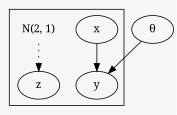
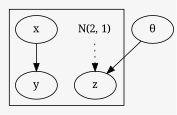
edge "θ" -> "y": now "θ" -> "z"
